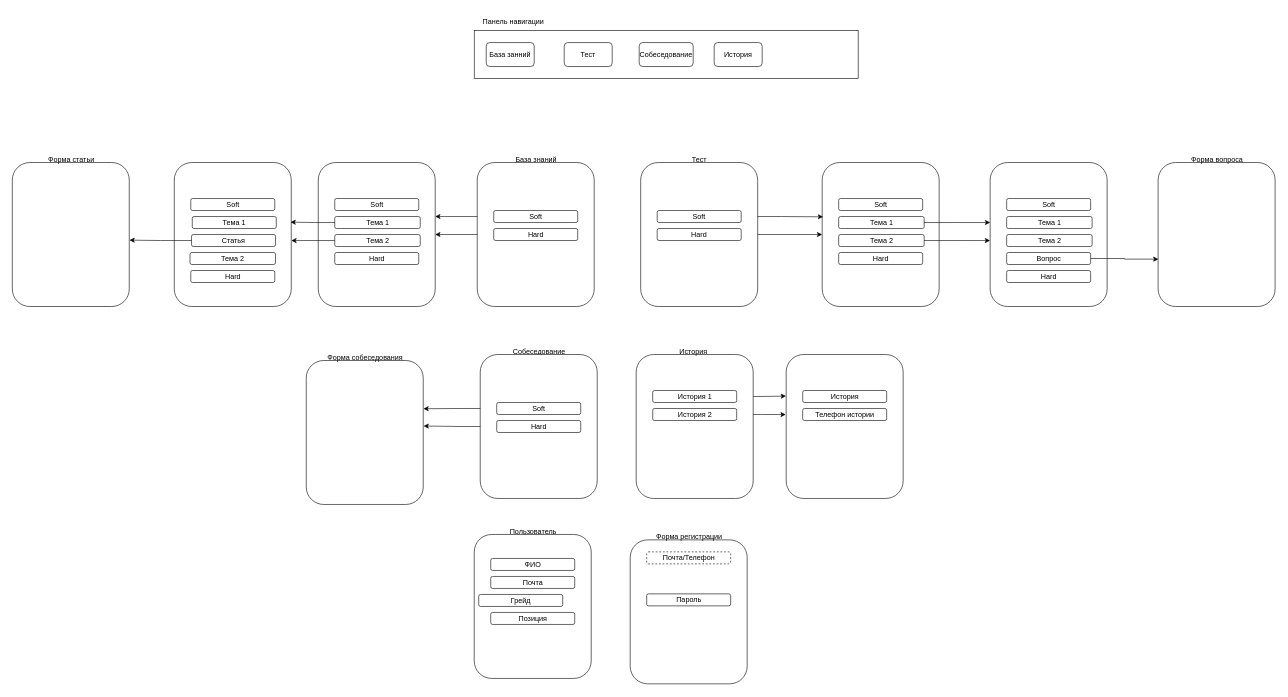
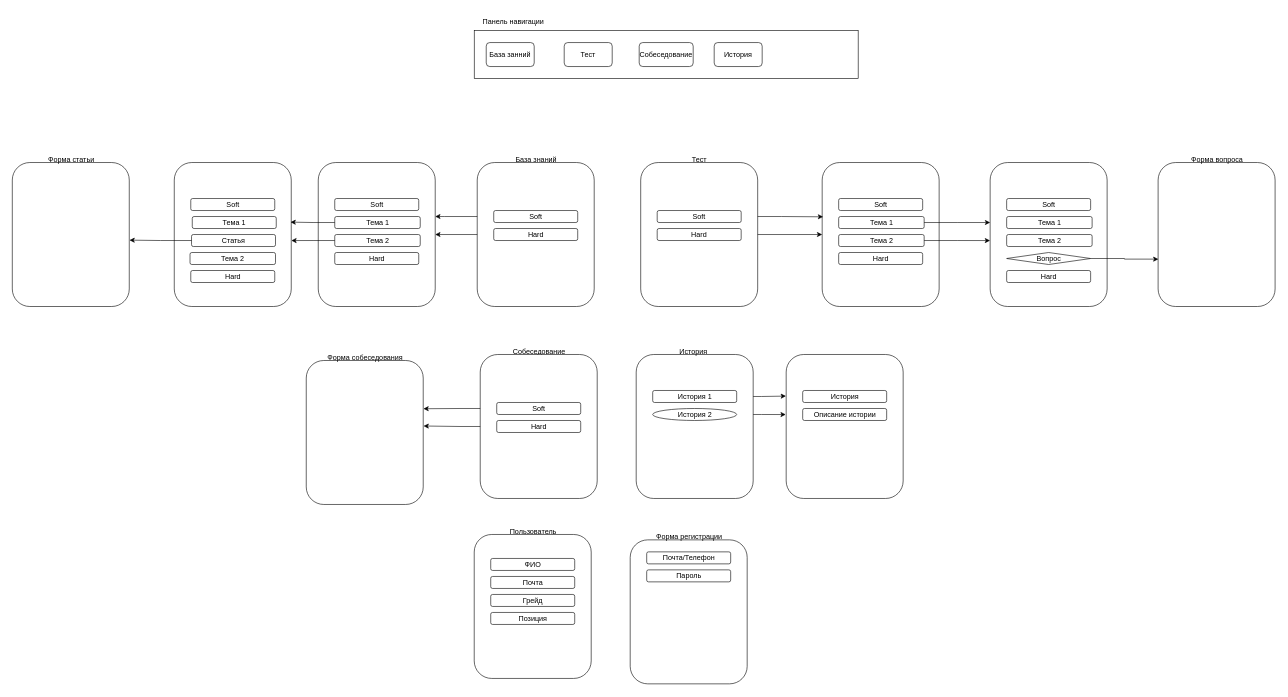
node "Вопрос": shape rounded rectangle -> diamond
node "История 2": shape rounded rectangle -> ellipse
node "Телефон истории": label "Телефон истории" -> "Описание истории"
node "Почта/Телефон": style dashed -> solid
node "Грейд": moved (521, 600) -> (533, 600)
node "Пароль": moved (689, 600) -> (689, 576)
